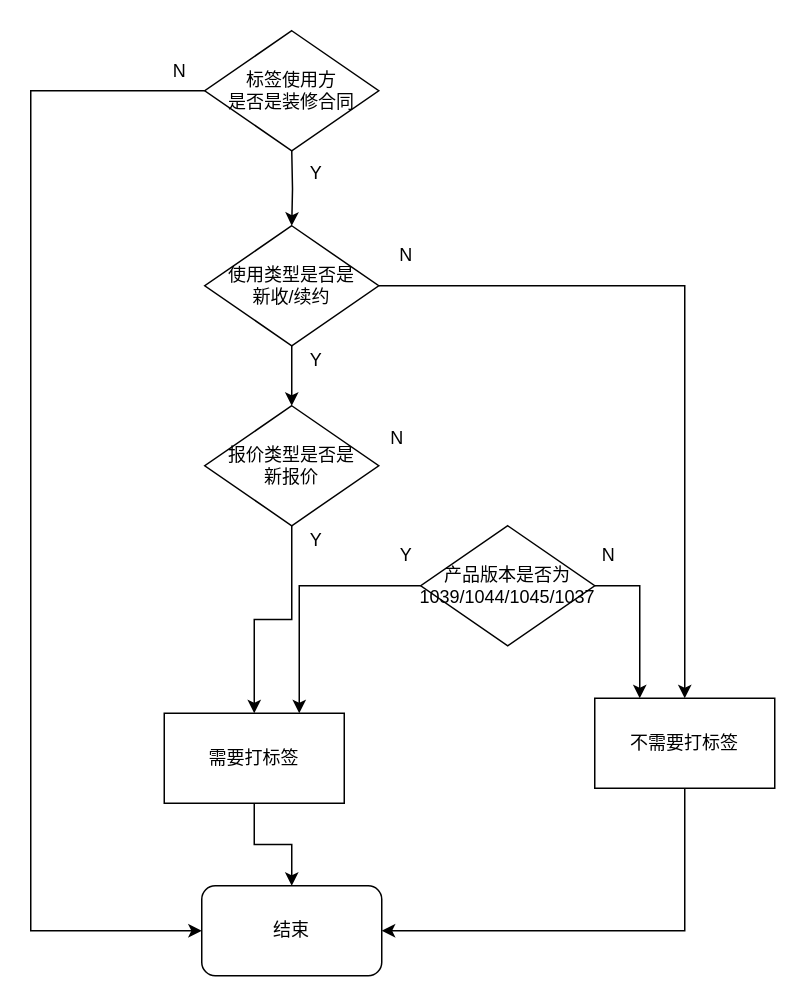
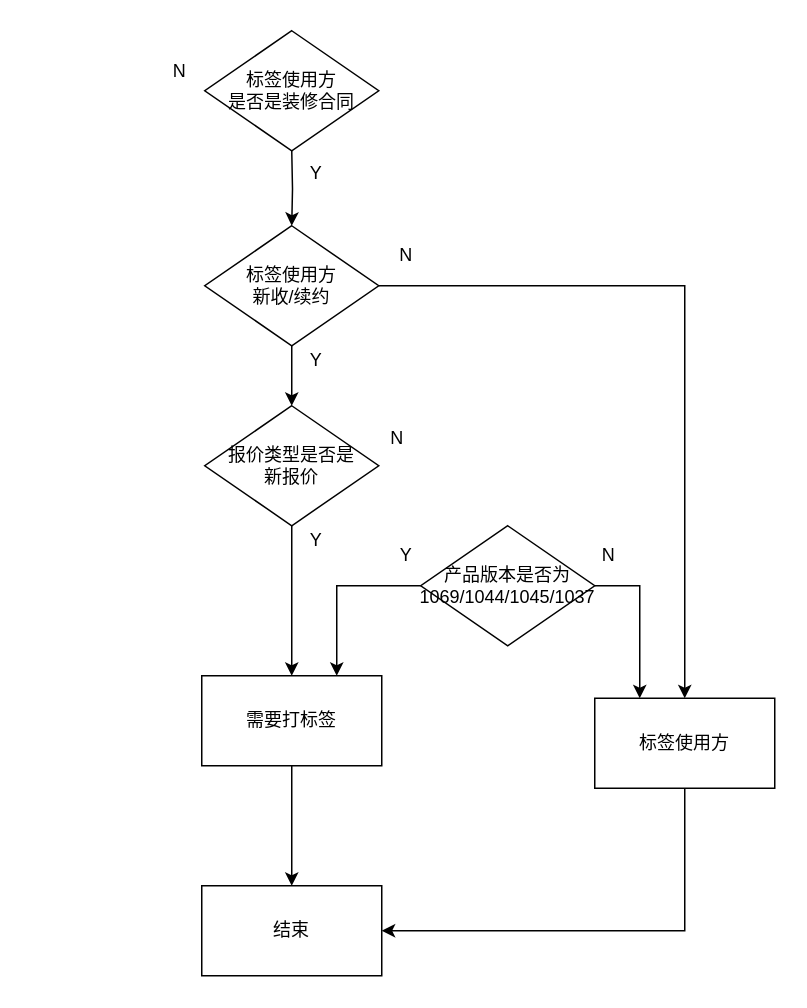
node "使用类型是否是 新收/续约": label "使用类型是否是 新收/续约" -> "标签使用方 新收/续约"
edge "标签使用方 是否是装修合同" -> "结束": removed
node "产品版本是否为 1039/1044/1045/1037": label "产品版本是否为 1039/1044/1045/1037" -> "产品版本是否为 1069/1044/1045/1037"
node "不需要打标签": label "不需要打标签" -> "标签使用方"
node "需要打标签": moved (254, 758) -> (292, 721)
node "结束": shape rounded rectangle -> rectangle
